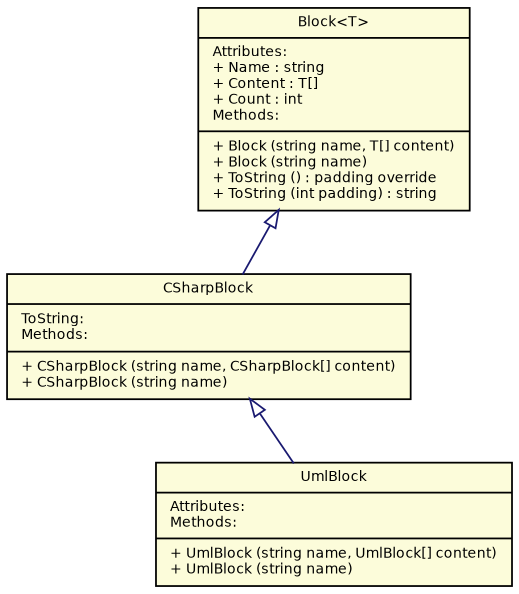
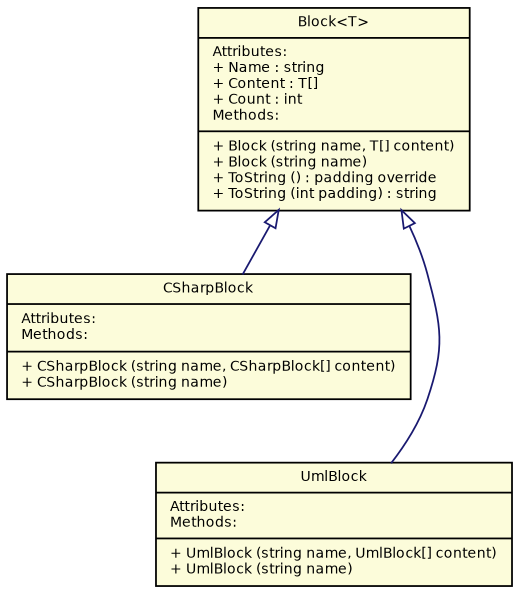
node "CSharpBlock": text "ToString:" -> "Attributes:"
edge "UmlBlock" -> "CSharpBlock": now "UmlBlock" -> "Block<T>"
